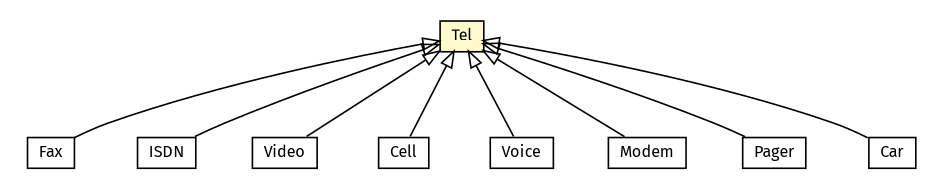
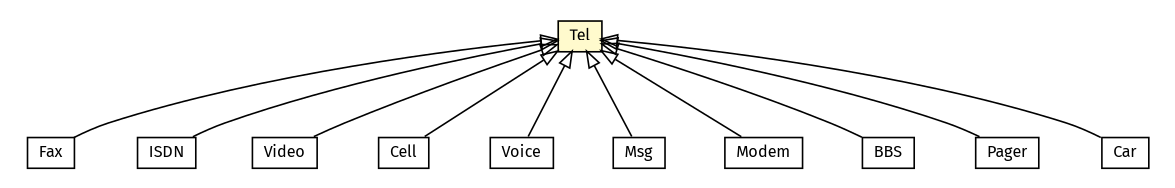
node "Msg": added
node "BBS": added
